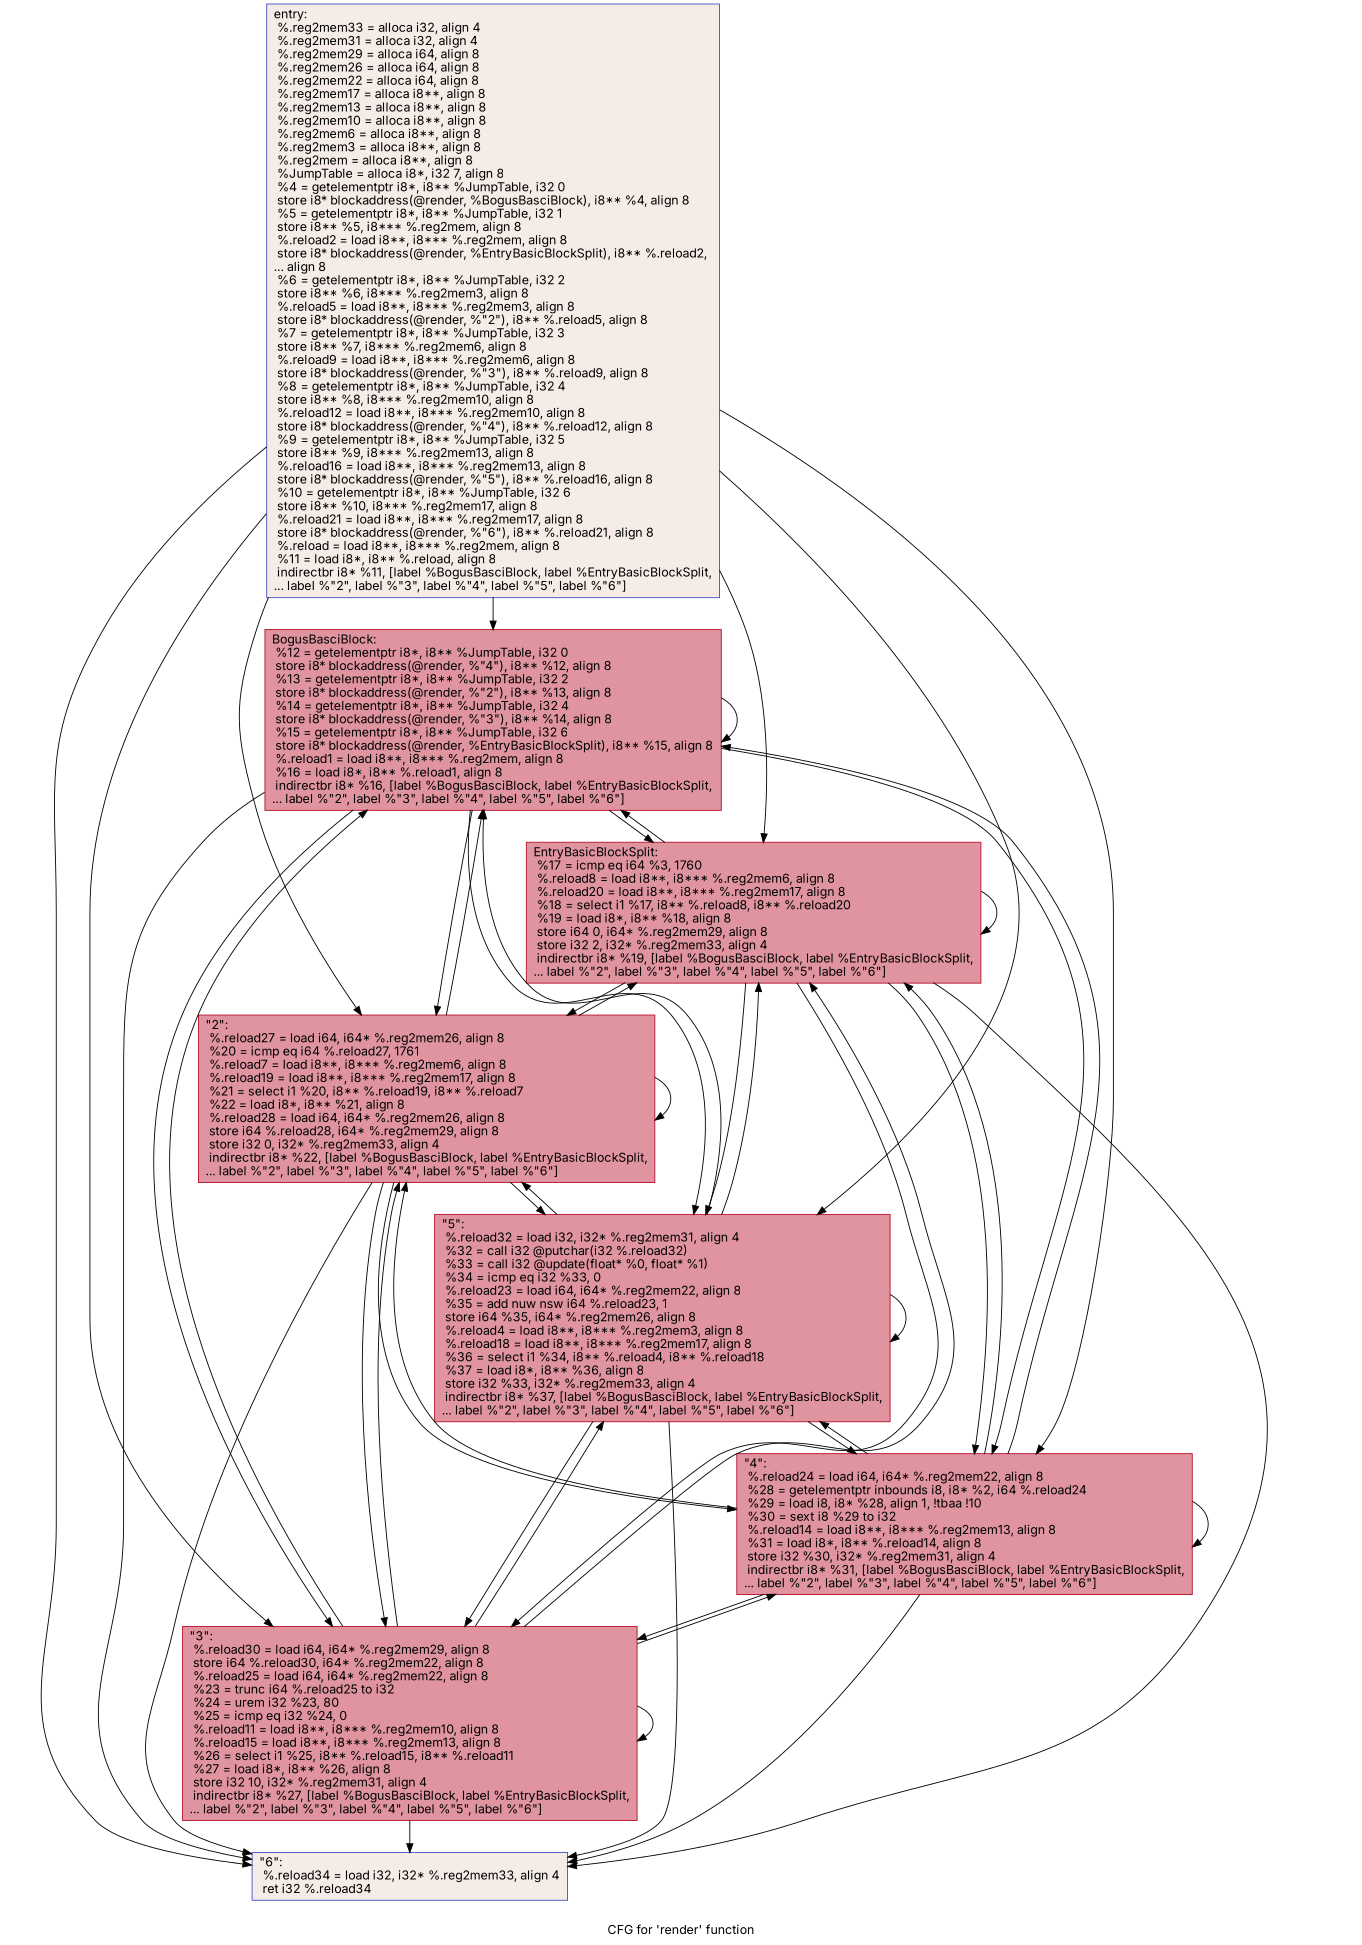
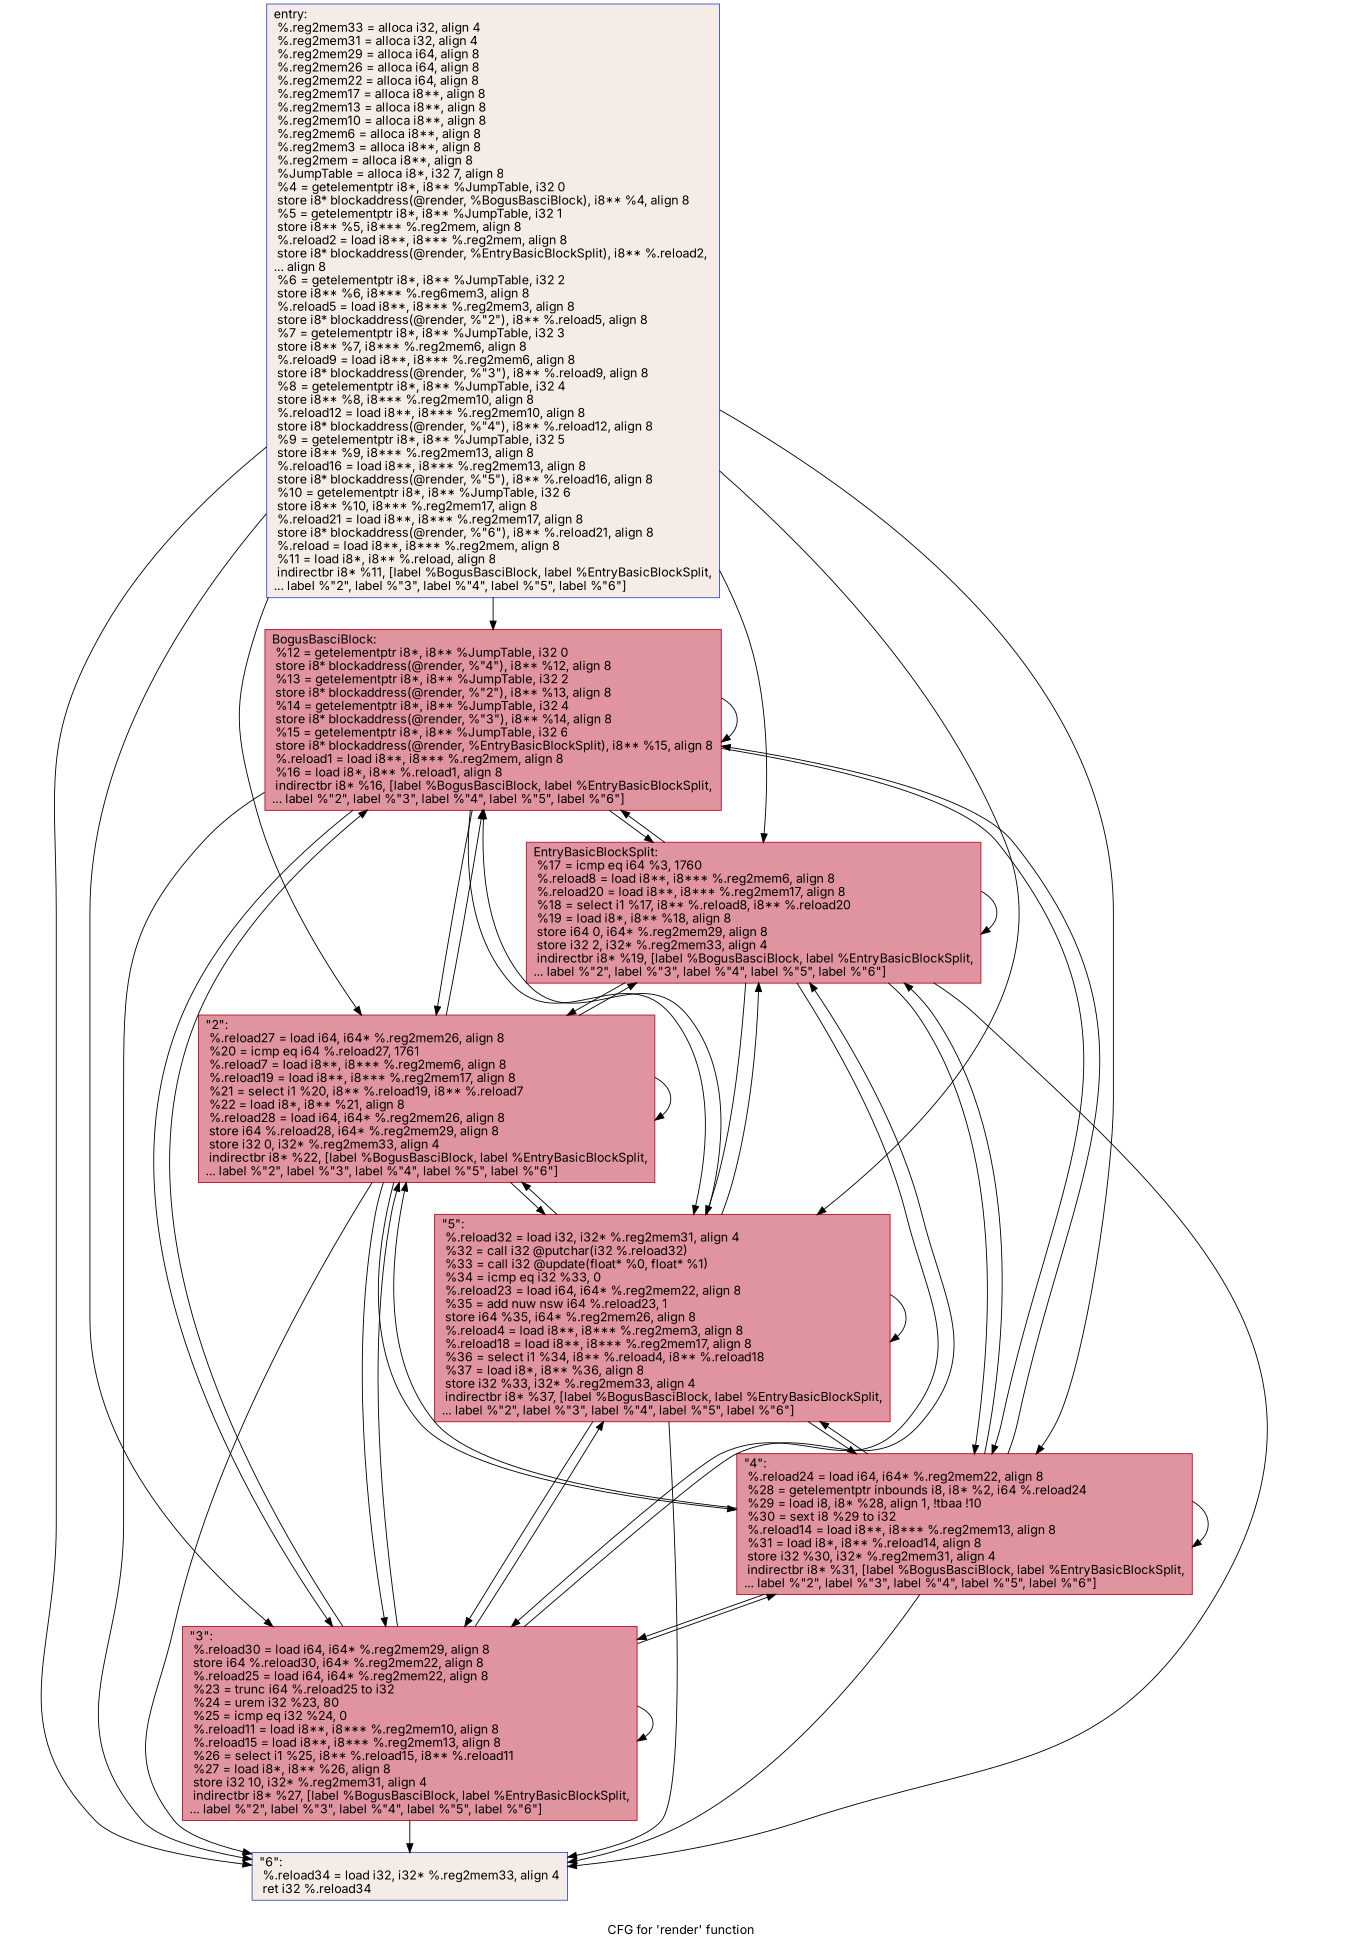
node "entry:": text "store i8** %6, i8*** %.reg2mem3, align 8" -> "store i8** %6, i8*** %.reg6mem3, align 8"
